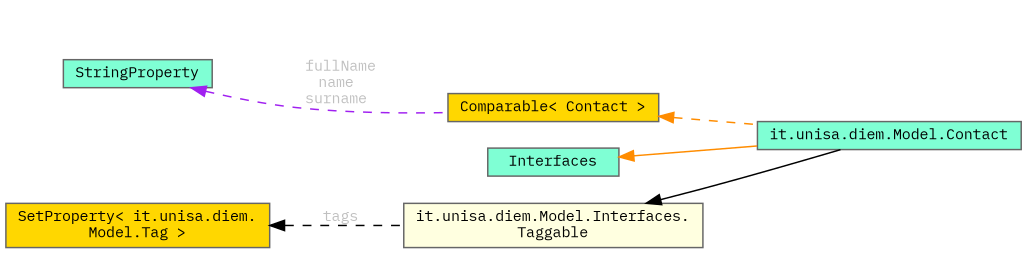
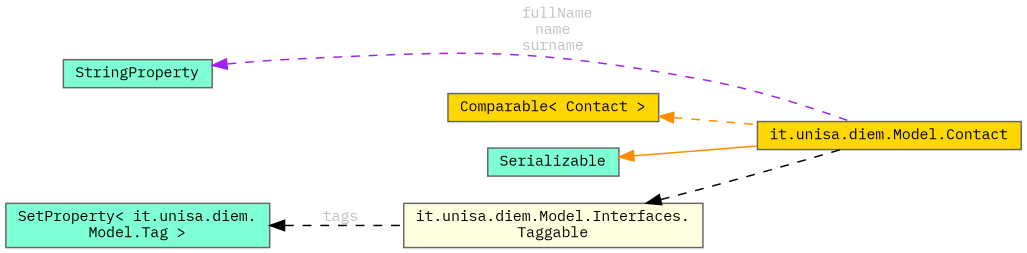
edge "Comparable< Contact >" -> "StringProperty": now "it.unisa.diem.Model.Contact" -> "StringProperty"
node "it.unisa.diem.Model.Contact": fillcolor aquamarine -> gold
node "Interfaces": label "Interfaces" -> "Serializable"
edge "it.unisa.diem.Model.Contact" -> "it.unisa.diem.Model.Interfaces. Taggable": style solid -> dashed
node "SetProperty< it.unisa.diem. Model.Tag >": fillcolor gold -> aquamarine
